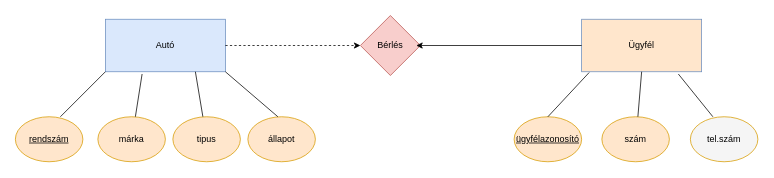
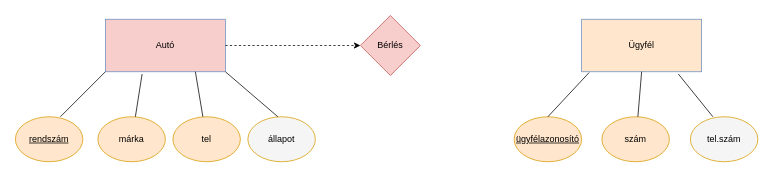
node "Autó": fillcolor #dae8fc -> #f8cecc
edge "Ügyfél" -> "Bérlés": removed
node "tipus": label "tipus" -> "tel"
node "állapot": fillcolor #ffe6cc -> #f5f5f5
